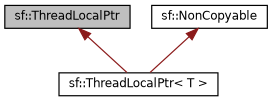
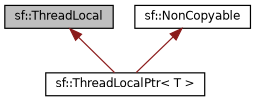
node "sf::ThreadLocalPtr": label "sf::ThreadLocalPtr" -> "sf::ThreadLocal"
